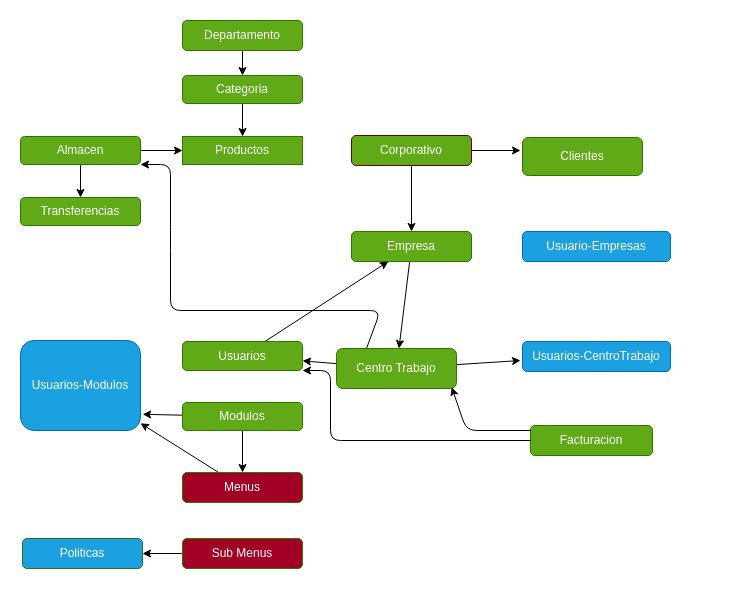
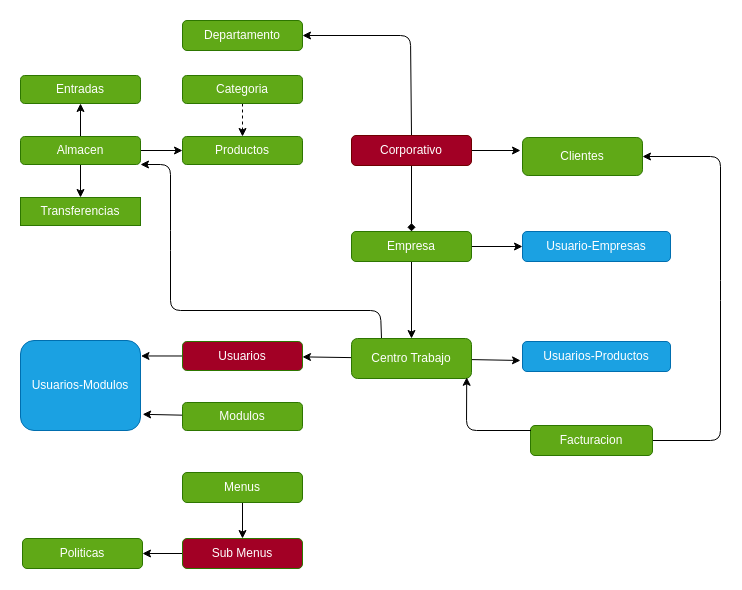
edge "Corporativo" -> "Departamento": added
edge "Departamento" -> "Categoria": removed
node "Entradas": added
edge "Categoria" -> "Productos": style solid -> dashed
edge "Almacen" -> "Entradas": added
node "Productos": shape rectangle -> rounded rectangle
node "Corporativo": fillcolor #60a917 -> #a20025
node "Transferencias": shape rounded rectangle -> rectangle
edge "Corporativo" -> "Empresa": arrowhead classic -> diamond
edge "Empresa" -> "Usuario-Empresas": added
edge "Facturacion" -> "Clientes": added
edge "Usuarios" -> "Empresa": now "Usuarios" -> "Usuarios-Modulos"
node "Usuarios": fillcolor #60a917 -> #a20025
node "Usuarios-CentroTrabajo": label "Usuarios-CentroTrabajo" -> "Usuarios-Productos"
node "Centro Trabajo": moved (397, 369) -> (412, 359)
edge "Facturacion" -> "Usuarios": removed
edge "Modulos" -> "Menus": removed
edge "Menus" -> "Usuarios-Modulos": now "Menus" -> "Sub Menus"
node "Menus": fillcolor #a20025 -> #60a917
node "Politicas": fillcolor #1ba1e2 -> #60a917
